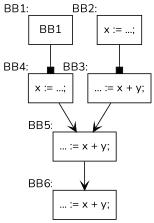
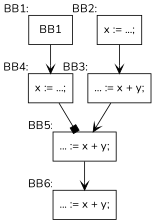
edge "BB1 BB1:" -> "x := ...; BB4:": arrowhead box -> vee
edge "x := ...; BB2:" -> "... := x + y; BB3:": arrowhead box -> vee
edge "x := ...; BB4:" -> "... := x + y; BB5:": arrowhead vee -> box
